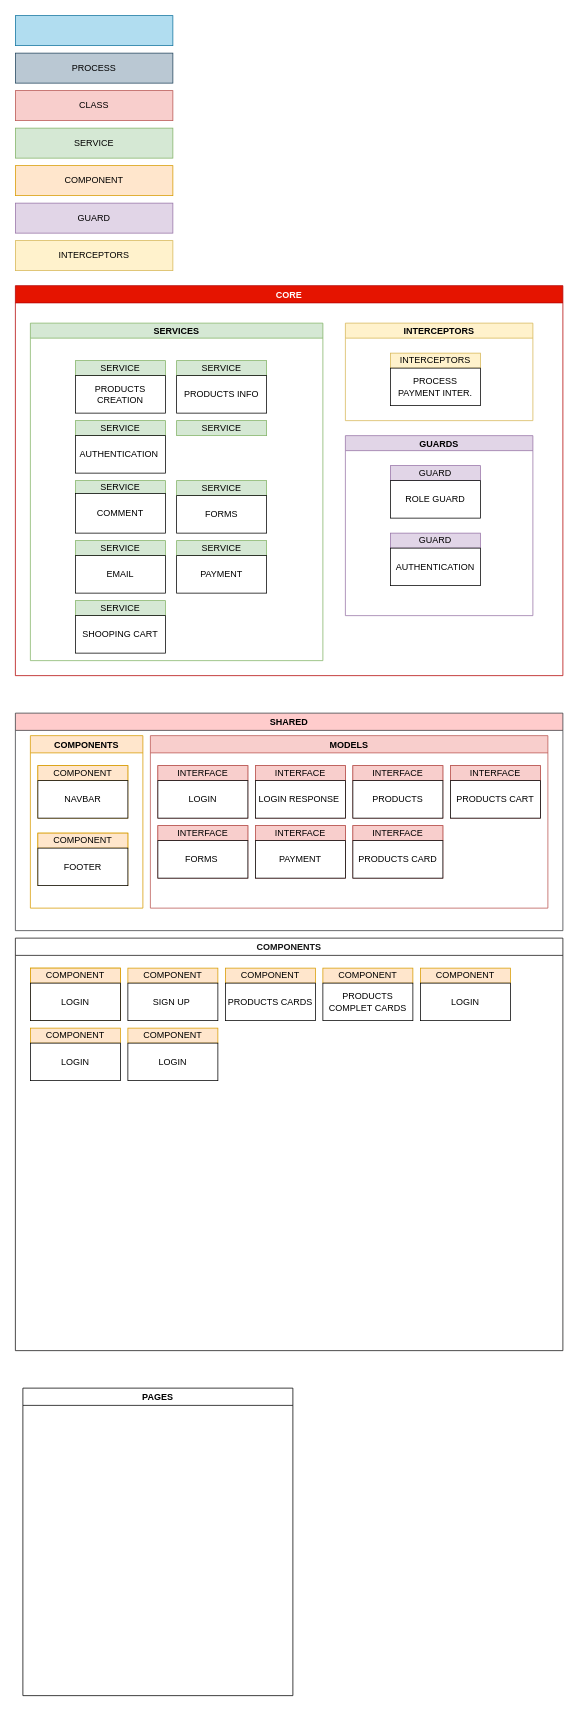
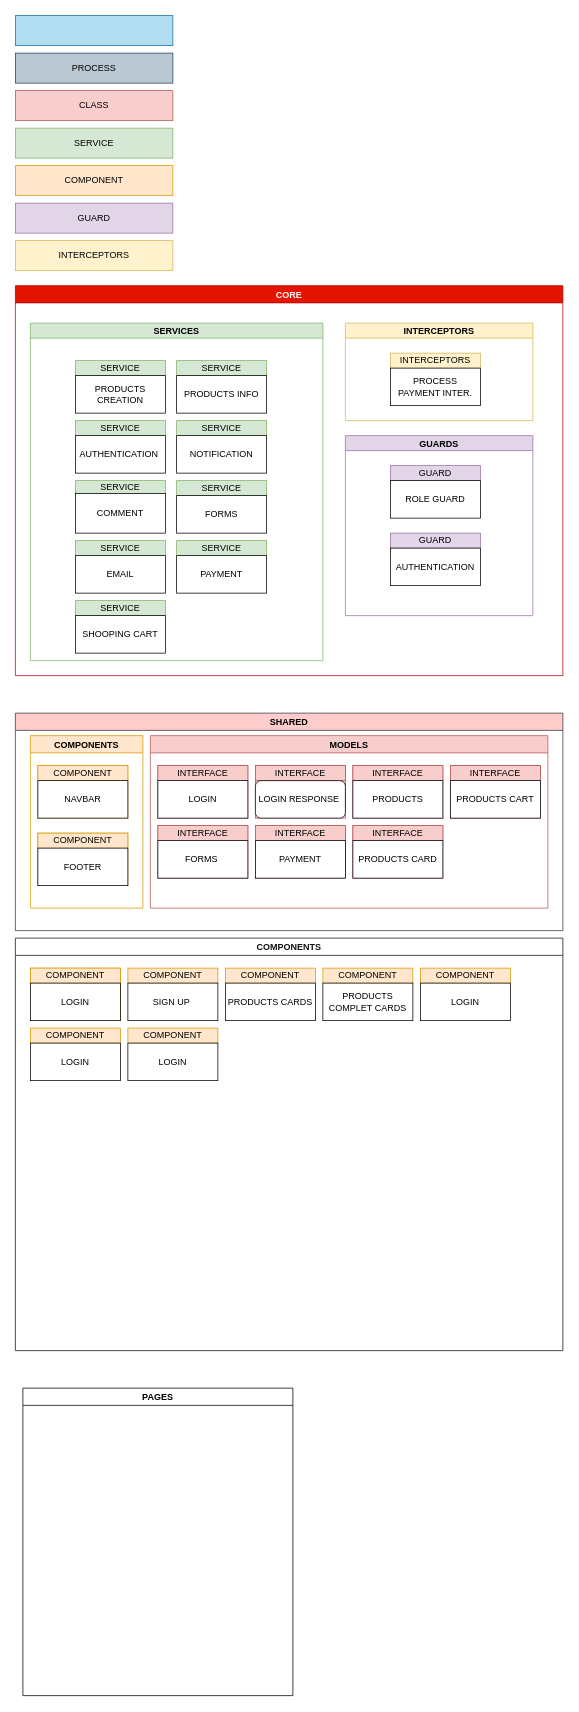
node "NOTIFICATION": added
node "LOGIN RESPONSE": shape rectangle -> rounded rectangle
